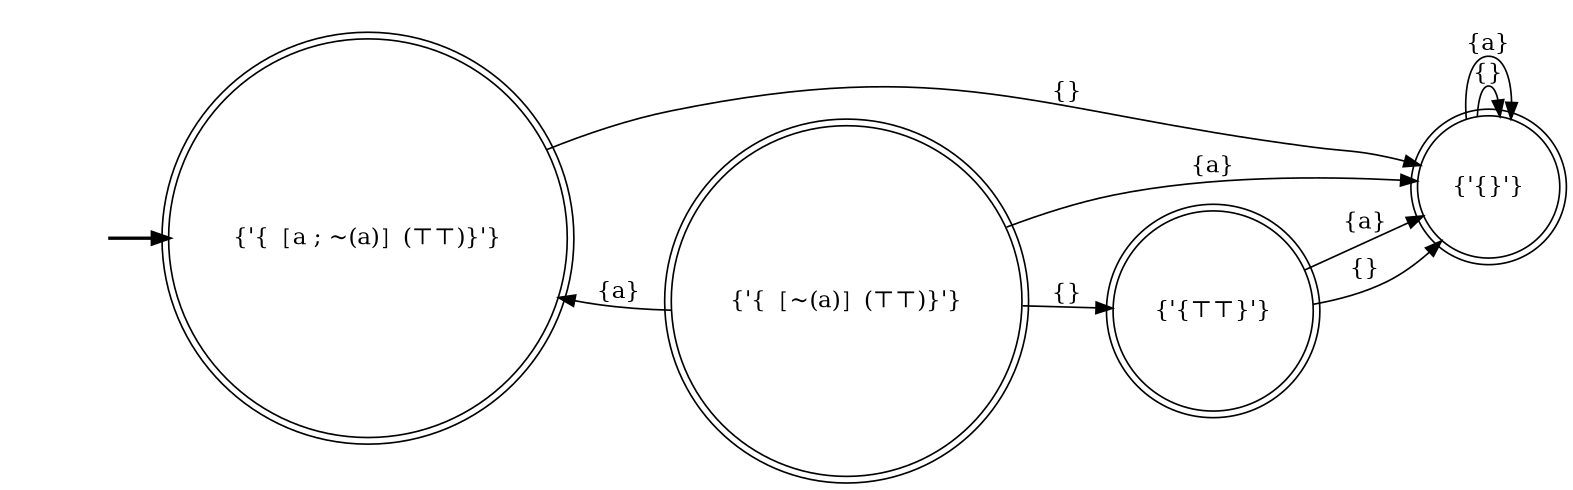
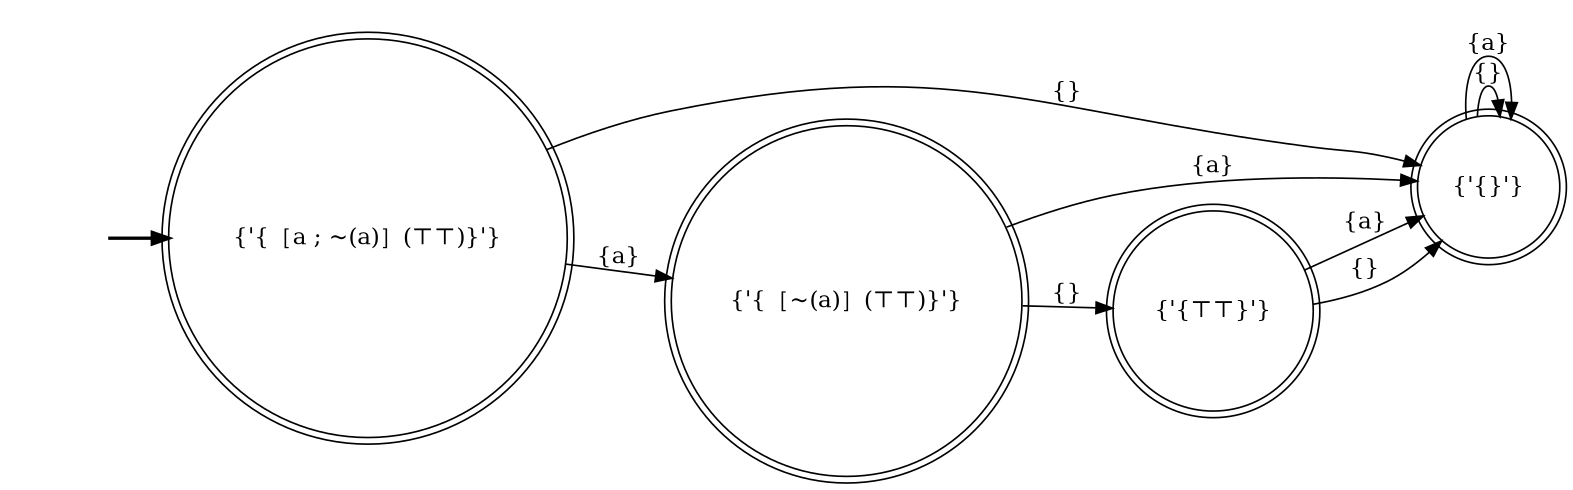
edge "{'{［~(a)］(⊤⊤)}'}" -> "{'{［a ; ~(a)］(⊤⊤)}'}": reversed
